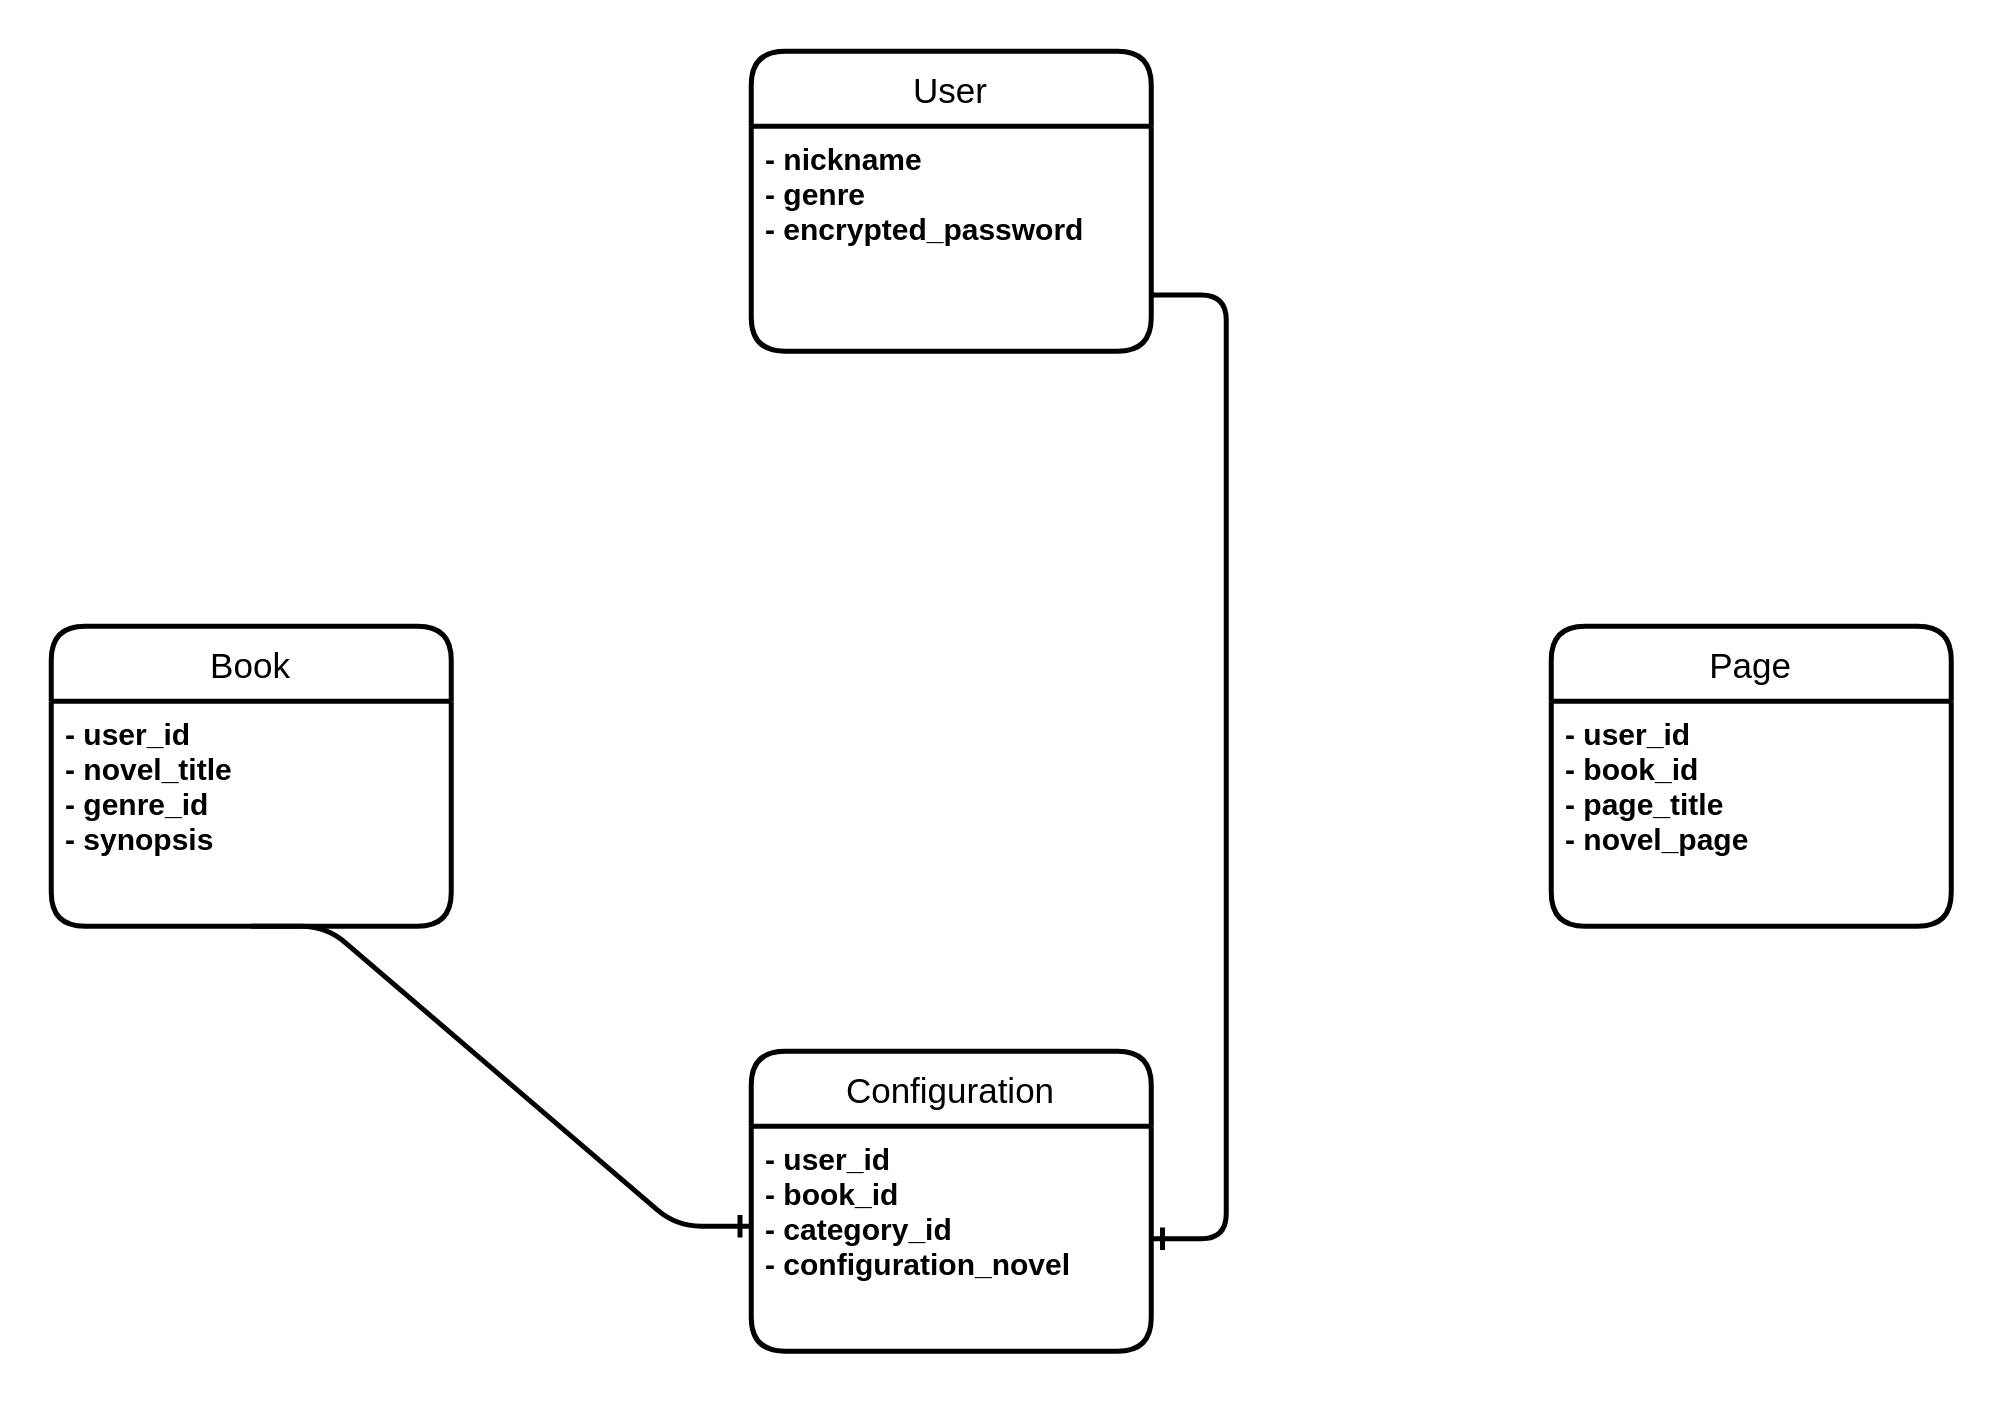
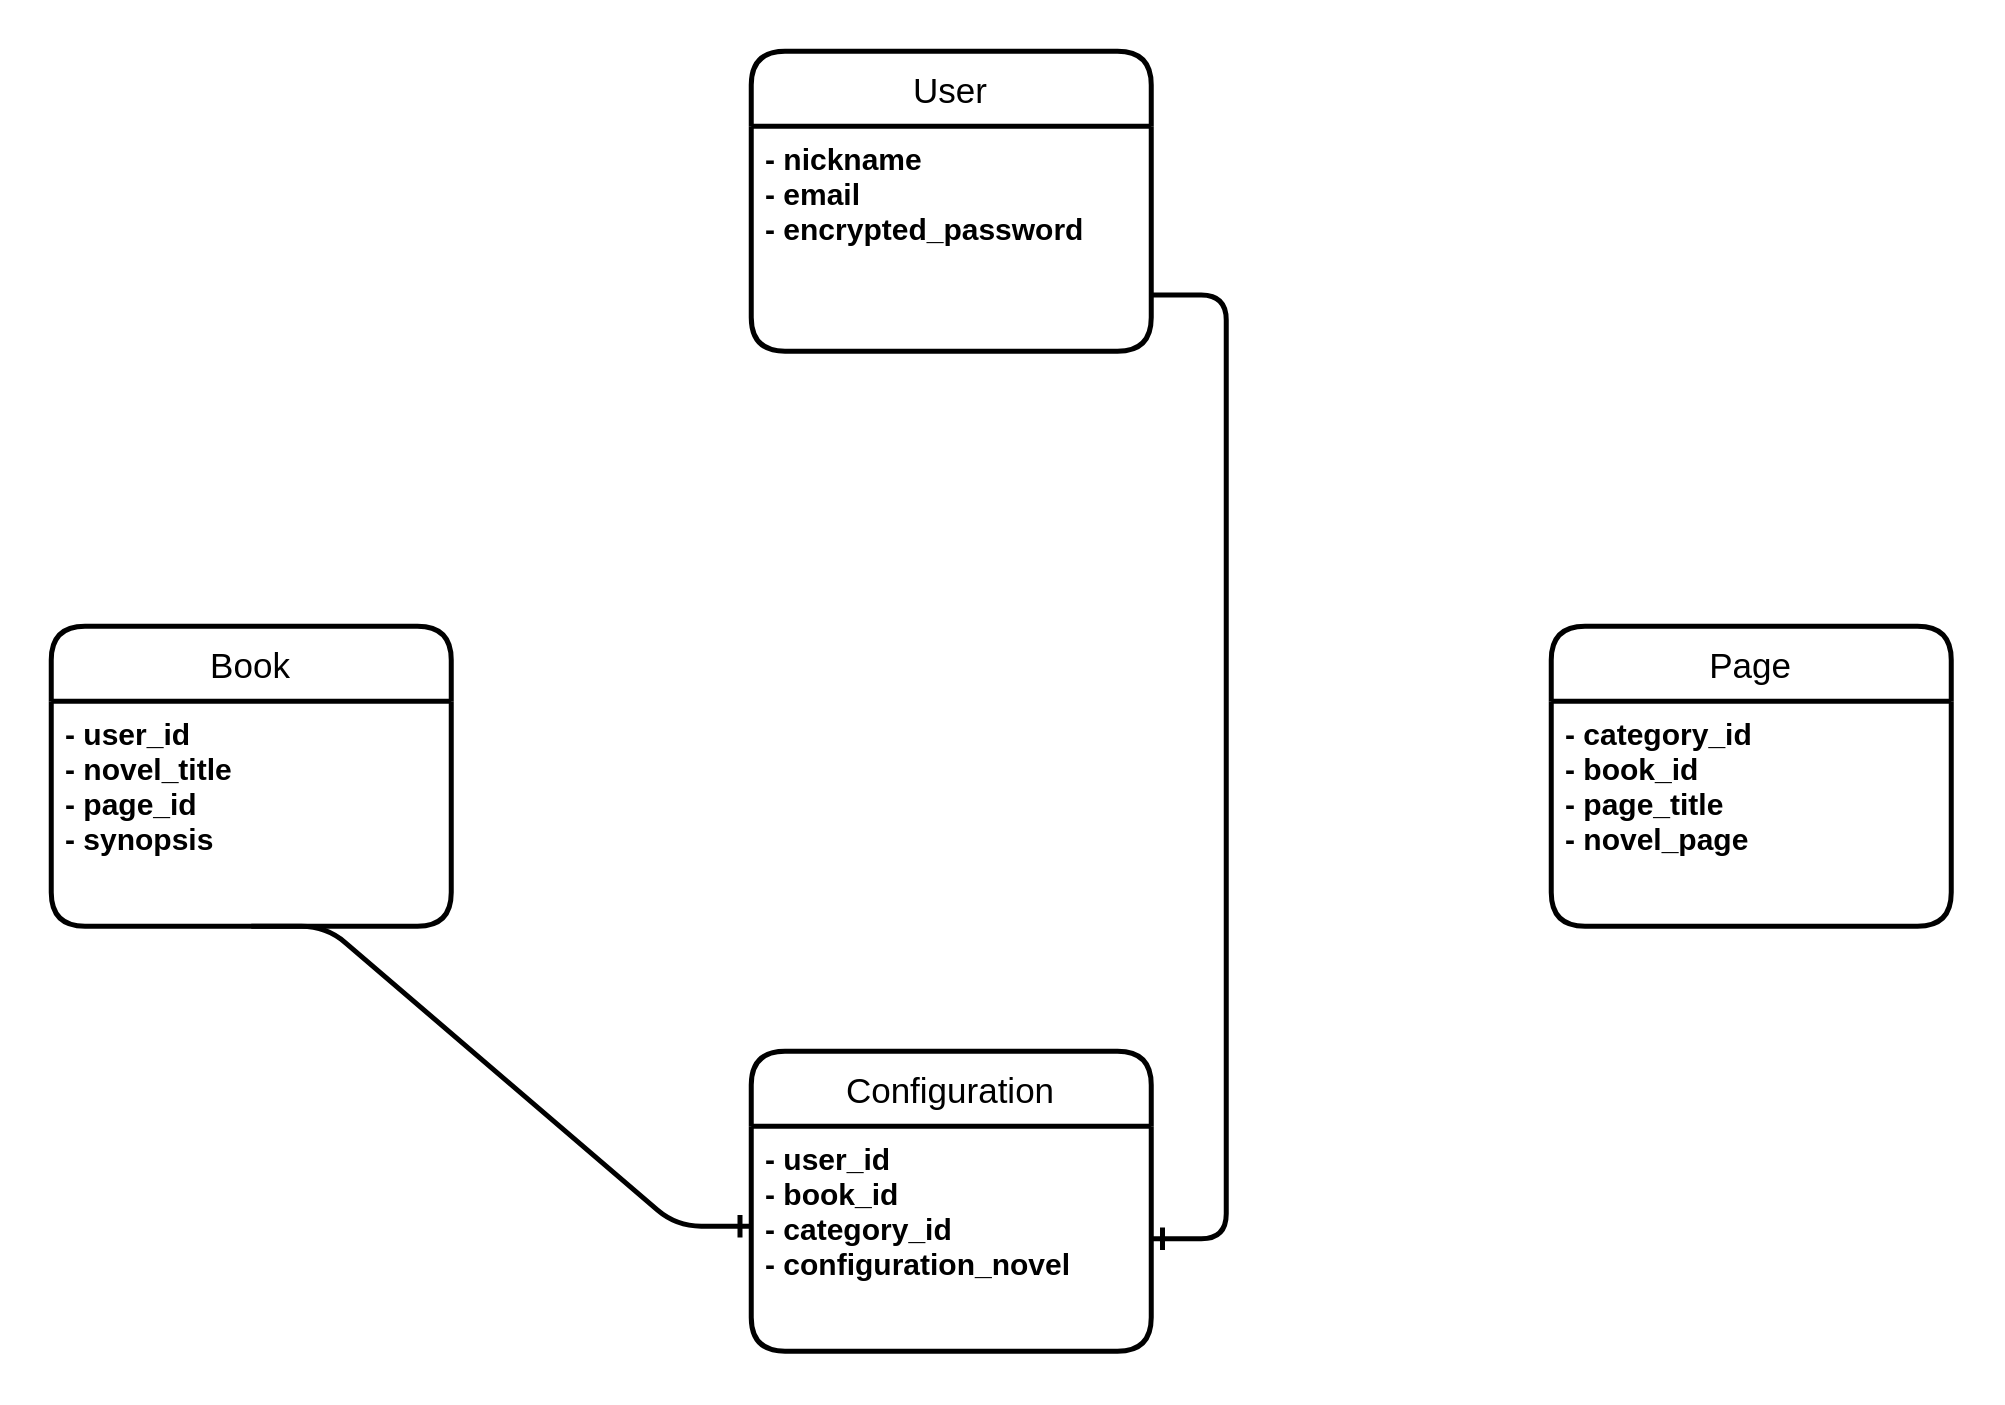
node "- nickname - genre - encrypted_password": label "- nickname - genre - encrypted_password" -> "- nickname - email - encrypted_password"
node "- user_id - novel_title - genre_id - synopsis": label "- user_id - novel_title - genre_id - synopsis" -> "- user_id - novel_title - page_id - synopsis"
node "- user_id - book_id - page_title - novel_page": label "- user_id - book_id - page_title - novel_page" -> "- category_id - book_id - page_title - novel_page"
